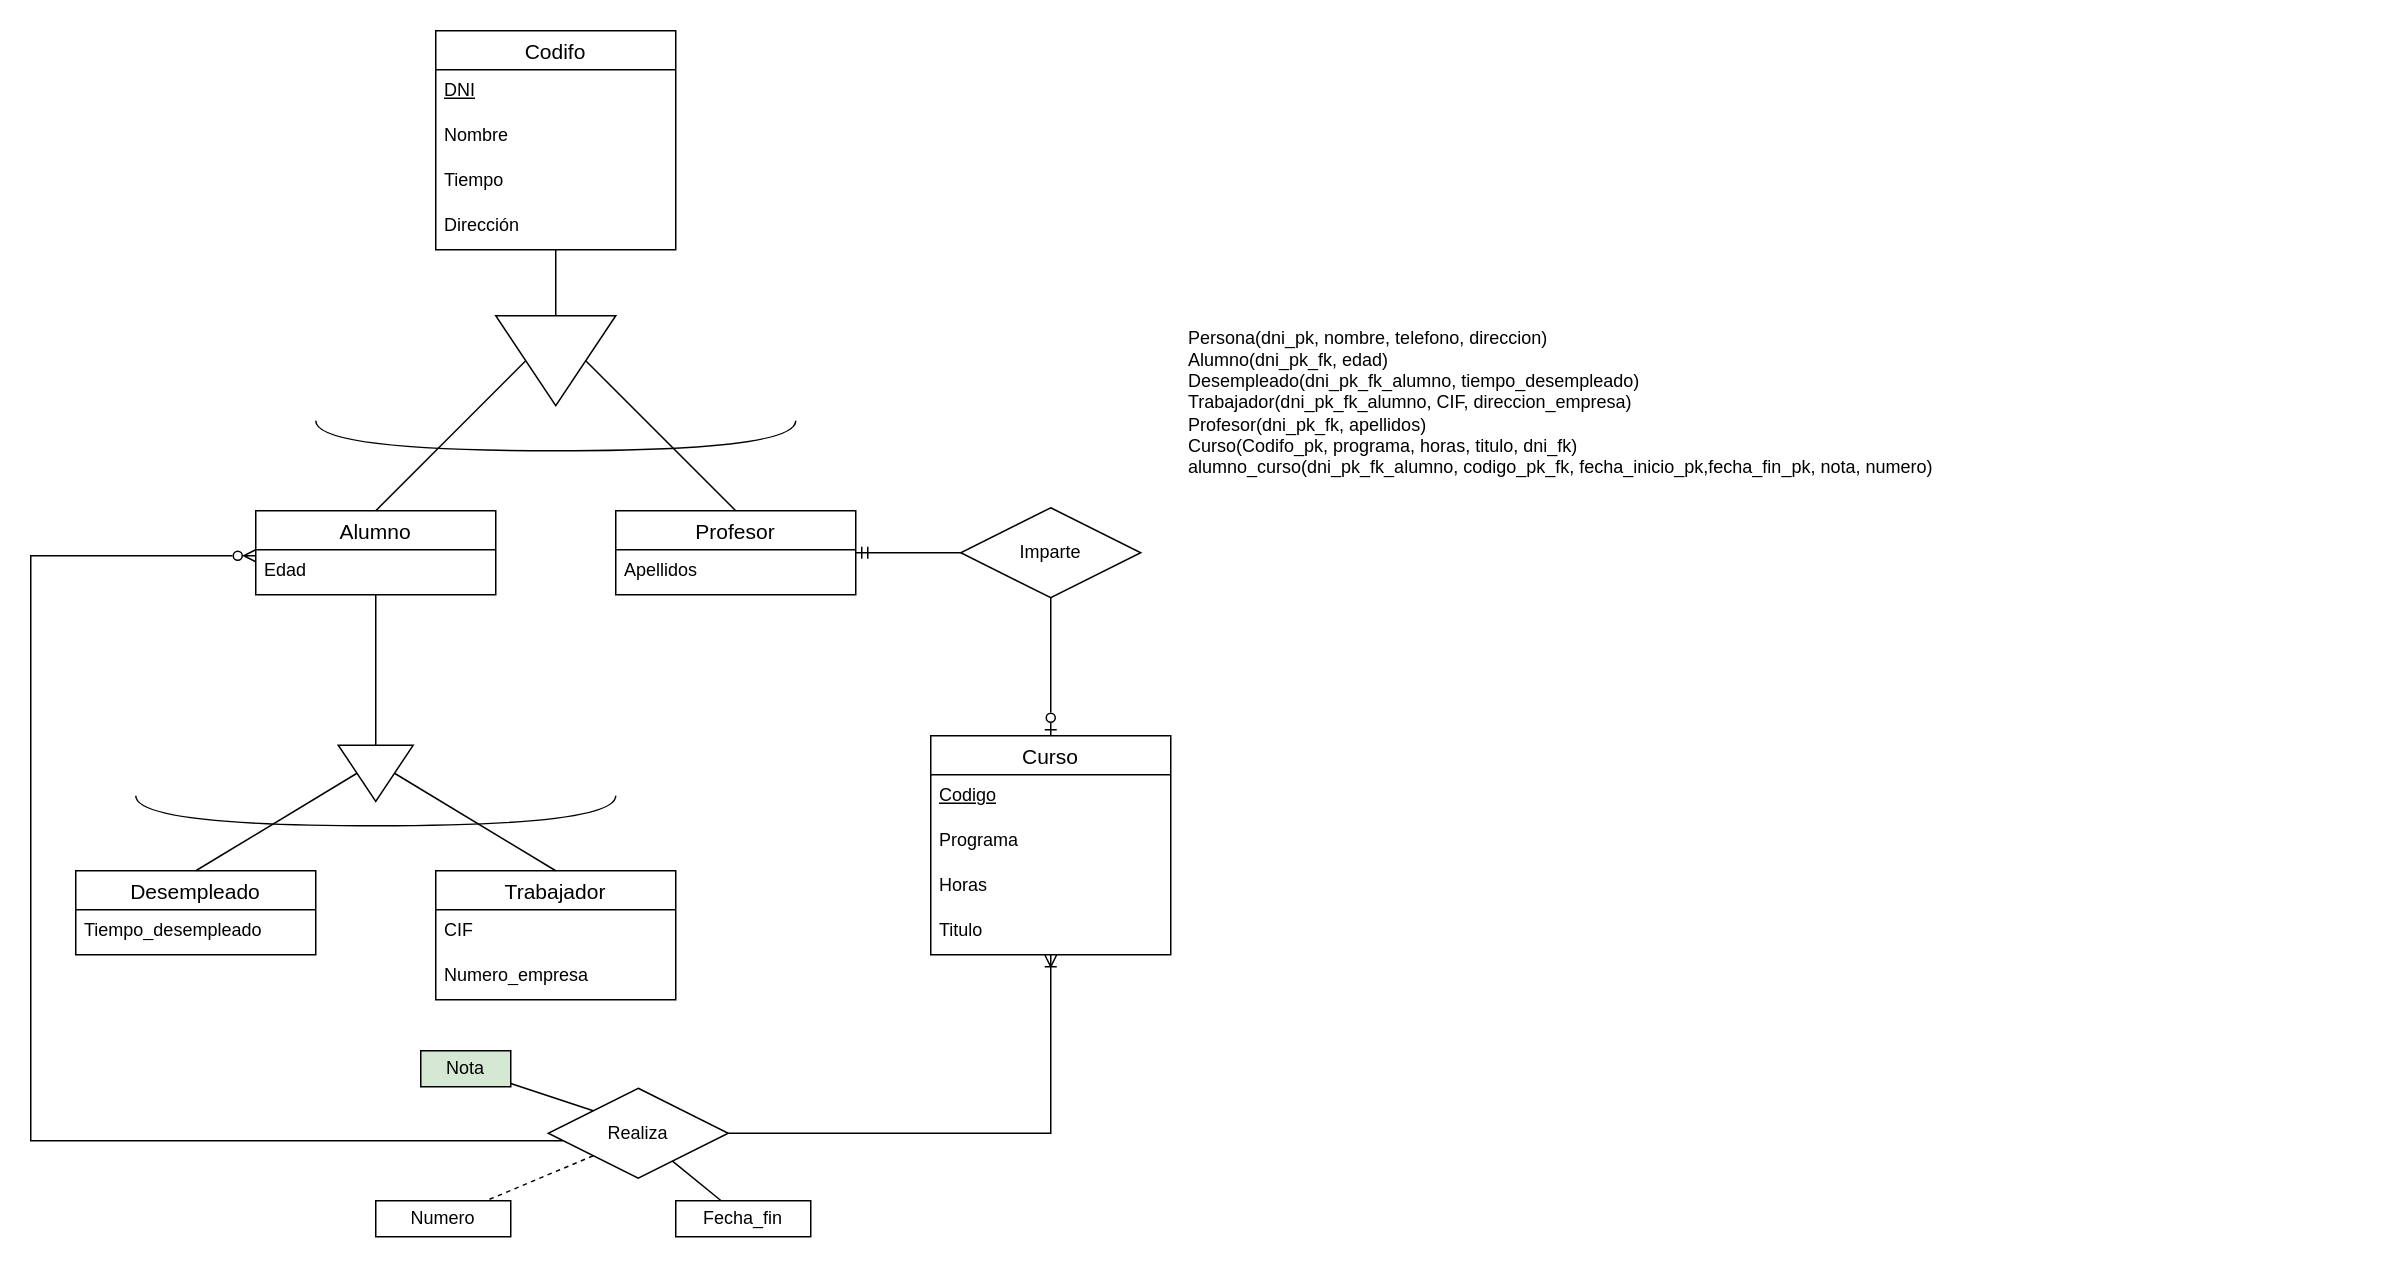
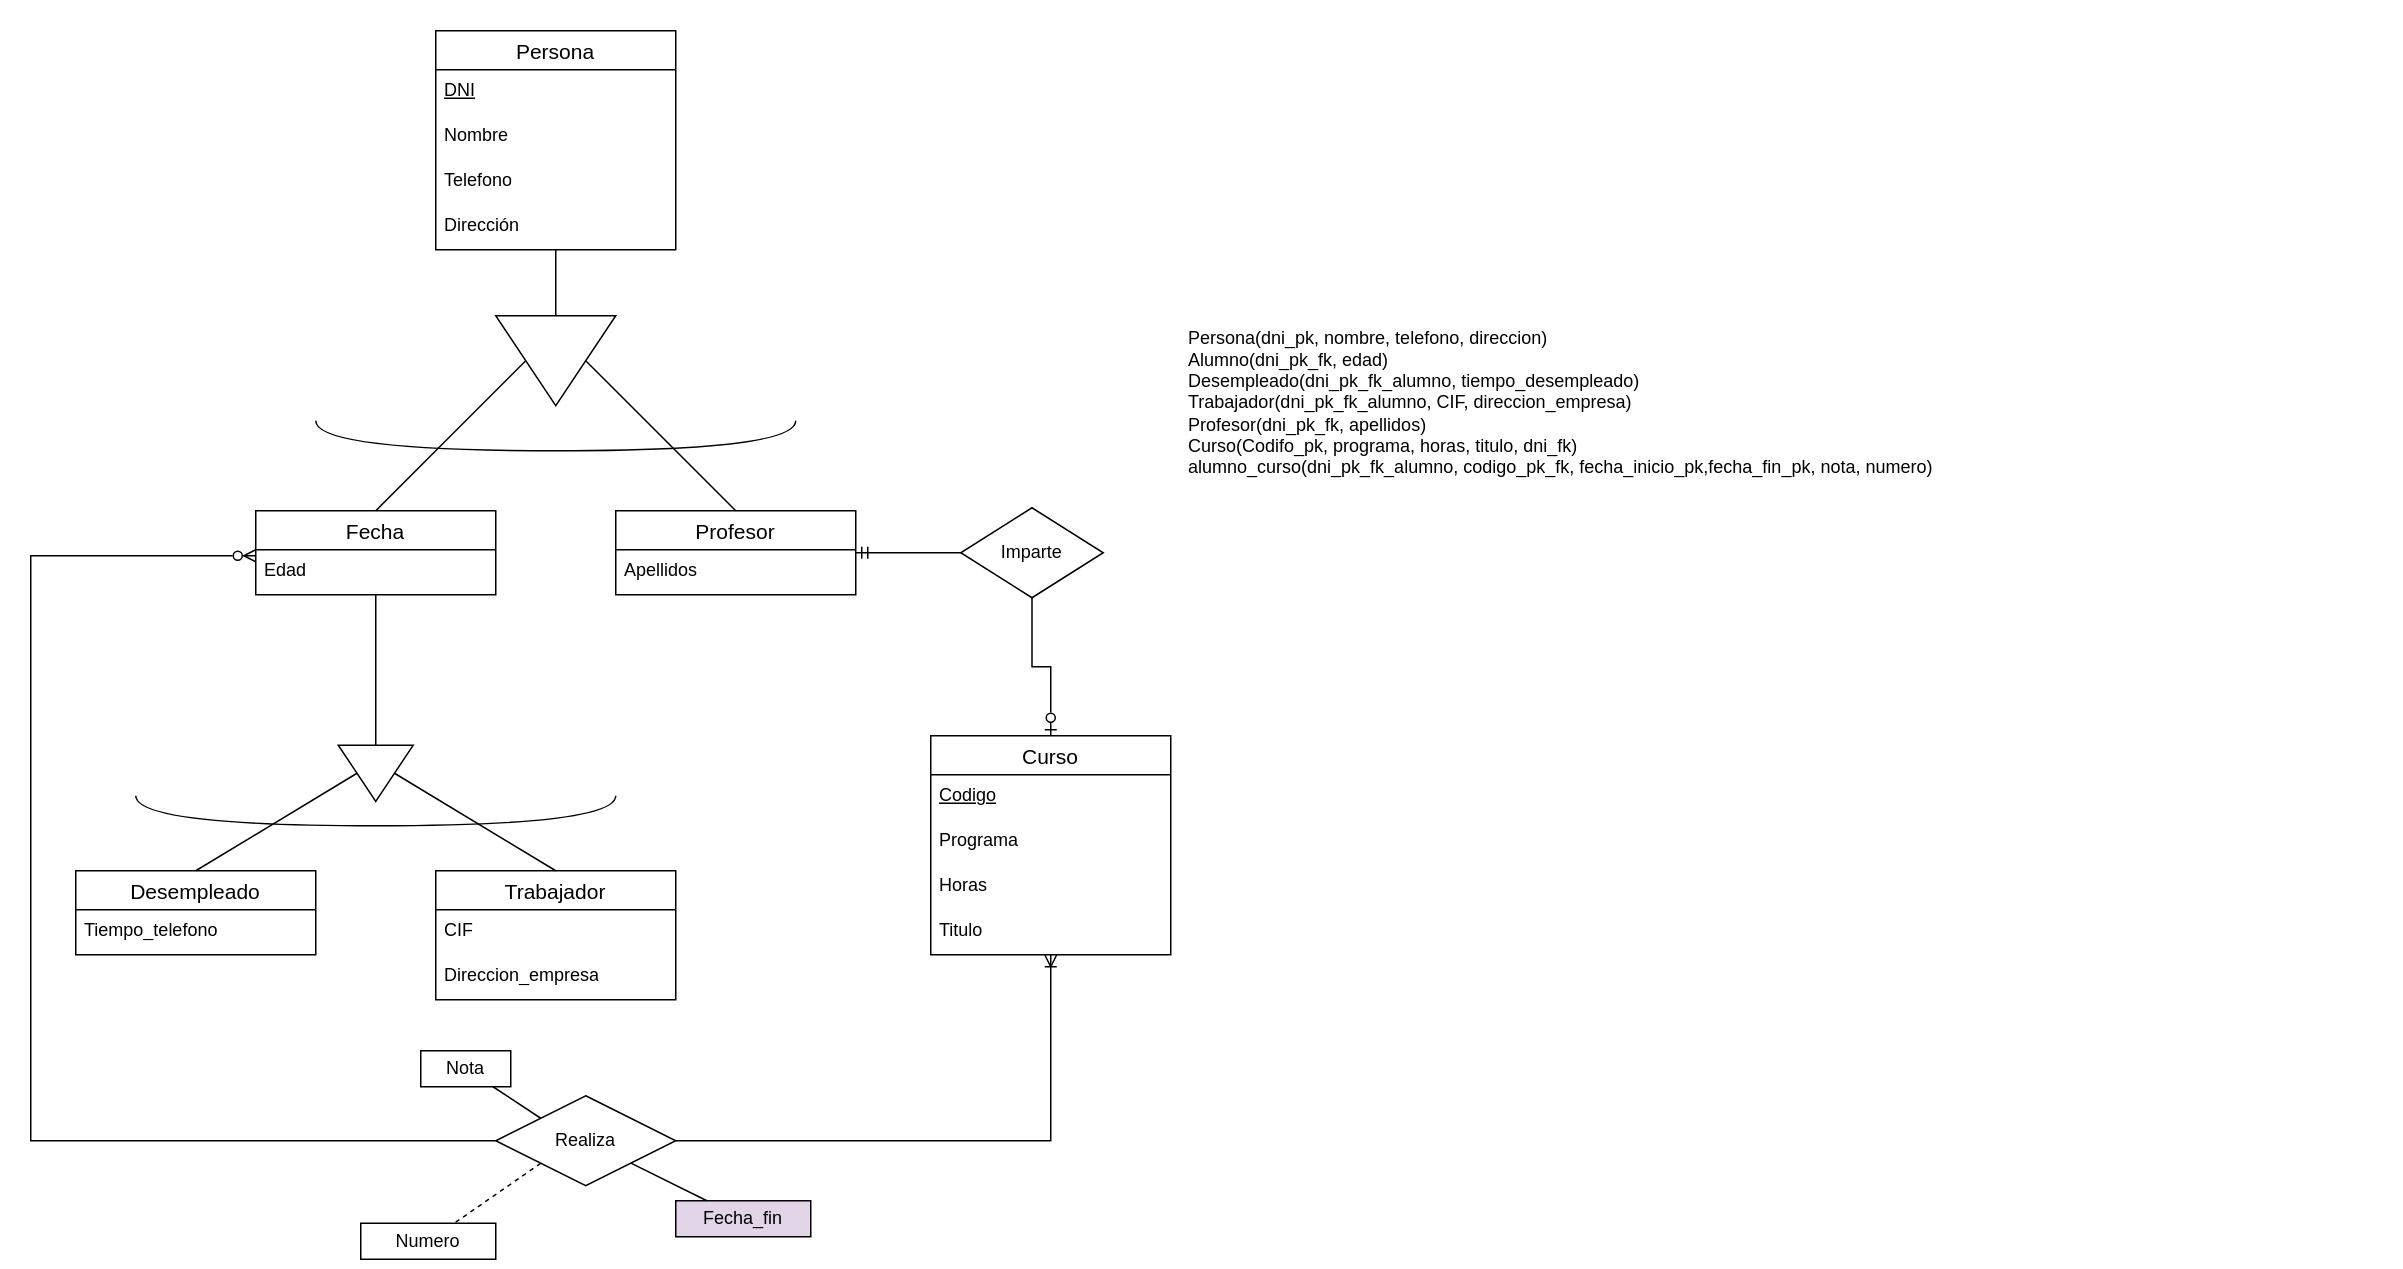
node "Codifo": label "Codifo" -> "Persona"
node "Tiempo": label "Tiempo" -> "Telefono"
node "Alumno": label "Alumno" -> "Fecha"
node "Imparte": size 180x90 -> 143x90
node "Tiempo_desempleado": label "Tiempo_desempleado" -> "Tiempo_telefono"
node "Numero_empresa": label "Numero_empresa" -> "Direccion_empresa"
node "Nota": fillcolor #d5e8d4 -> #ffffff
node "Realiza": moved (638, 1133) -> (586, 1141)
node "Numero": moved (443, 1219) -> (428, 1241)
node "Fecha_fin": fillcolor #ffffff -> #e1d5e7
